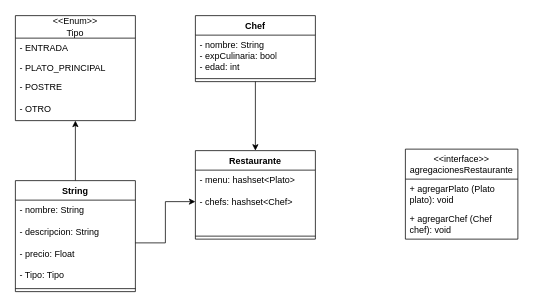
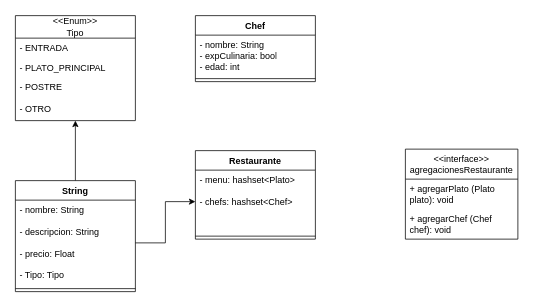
edge "Chef" -> "Restaurante": removed
